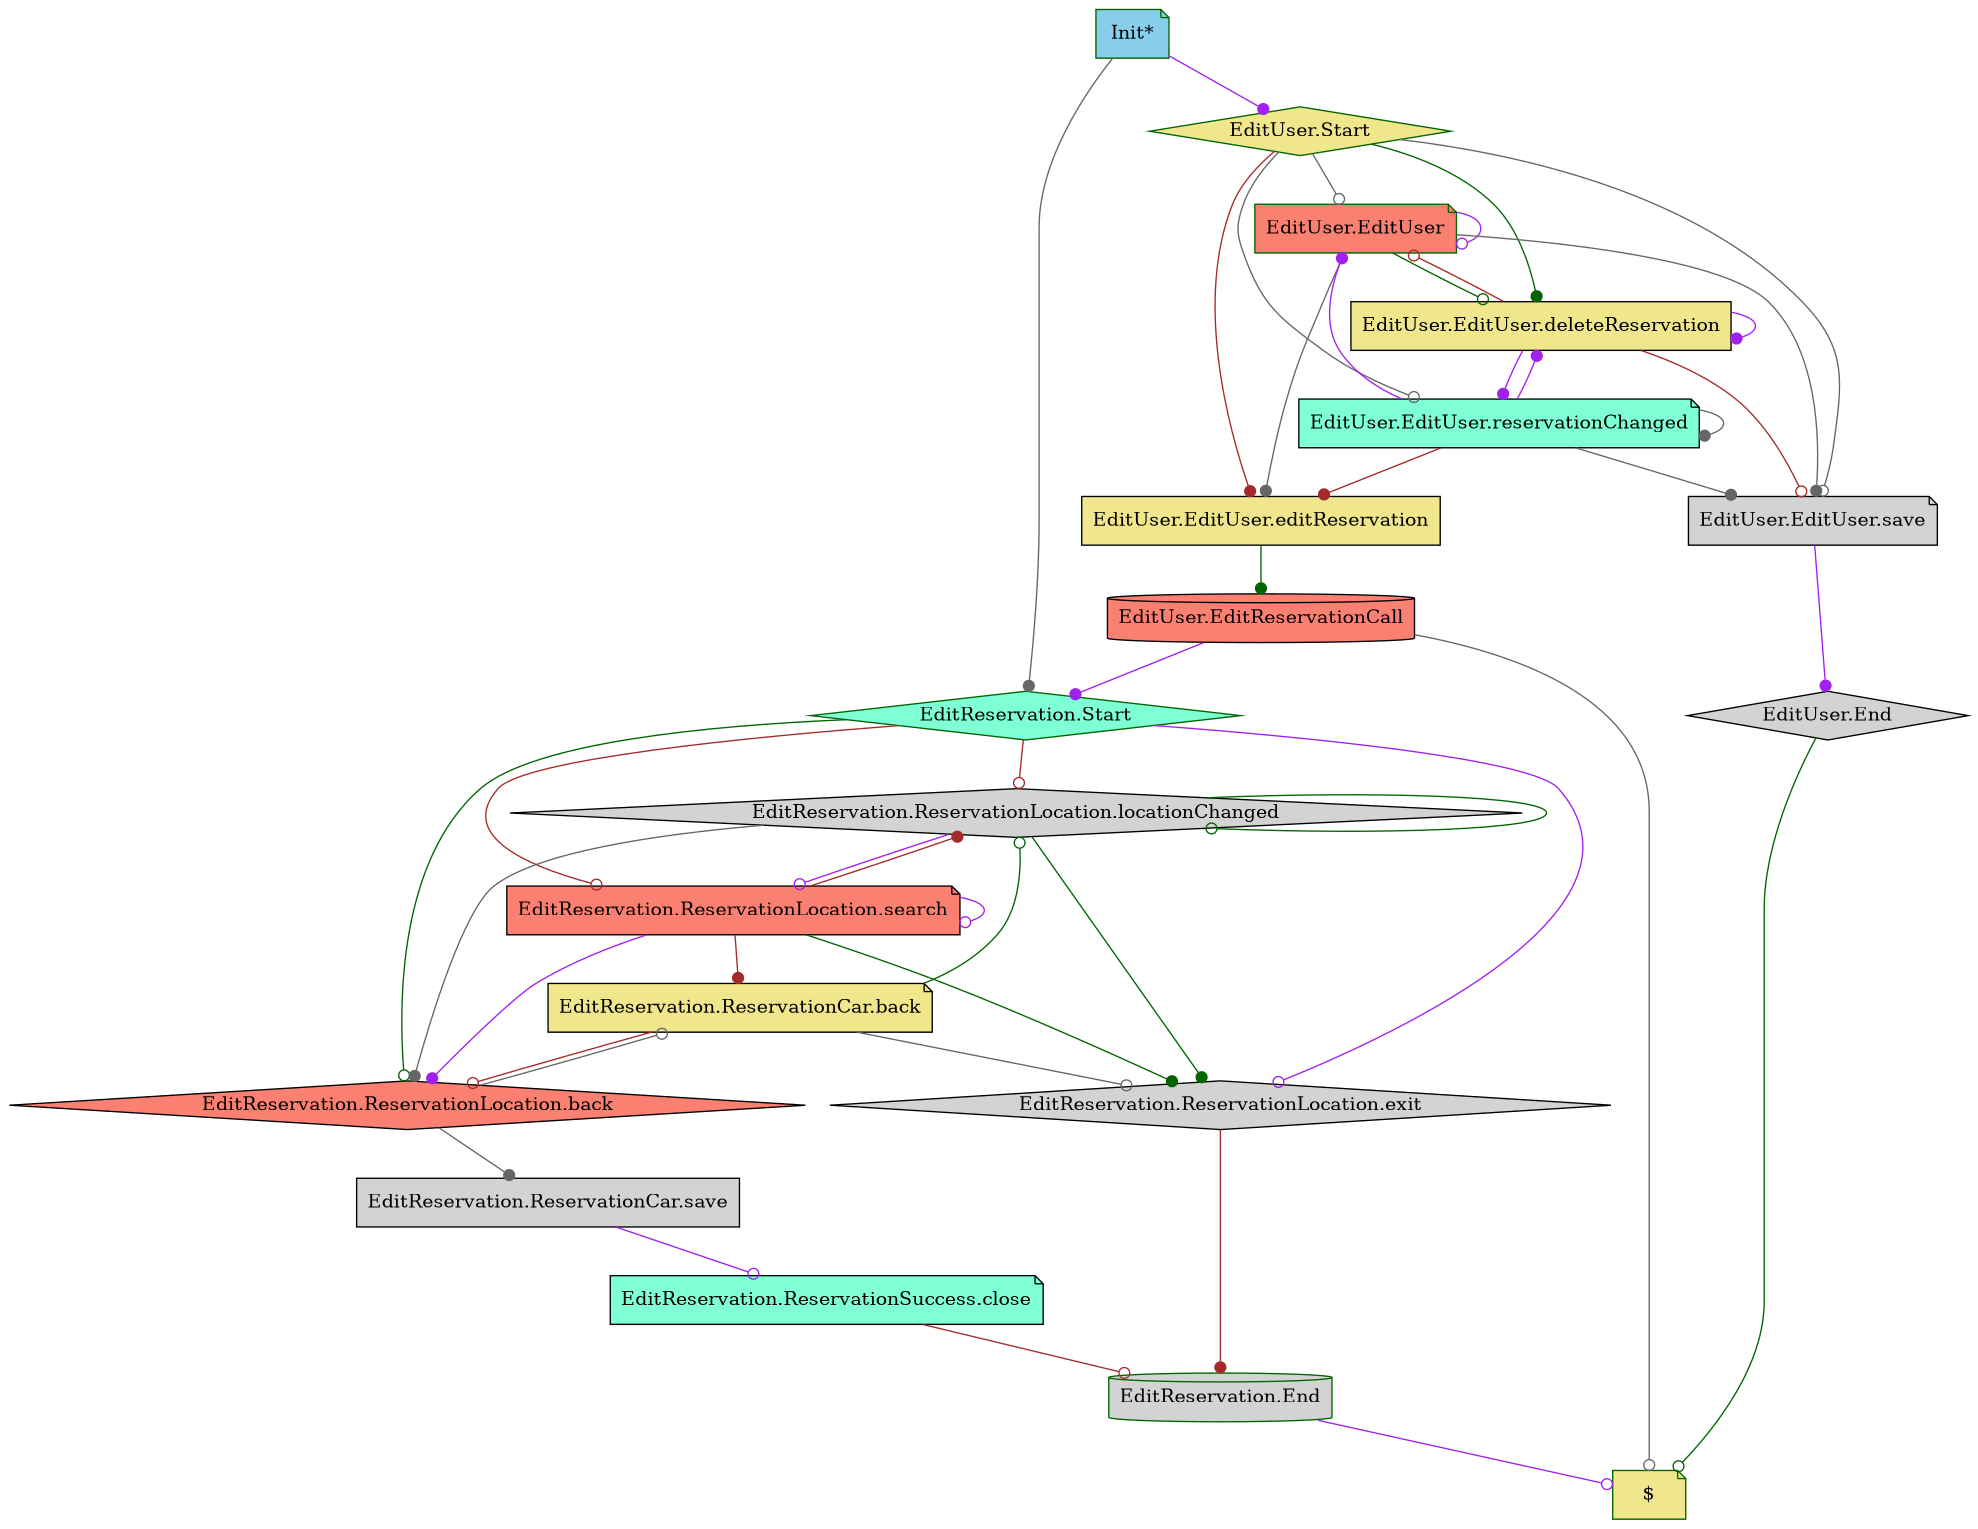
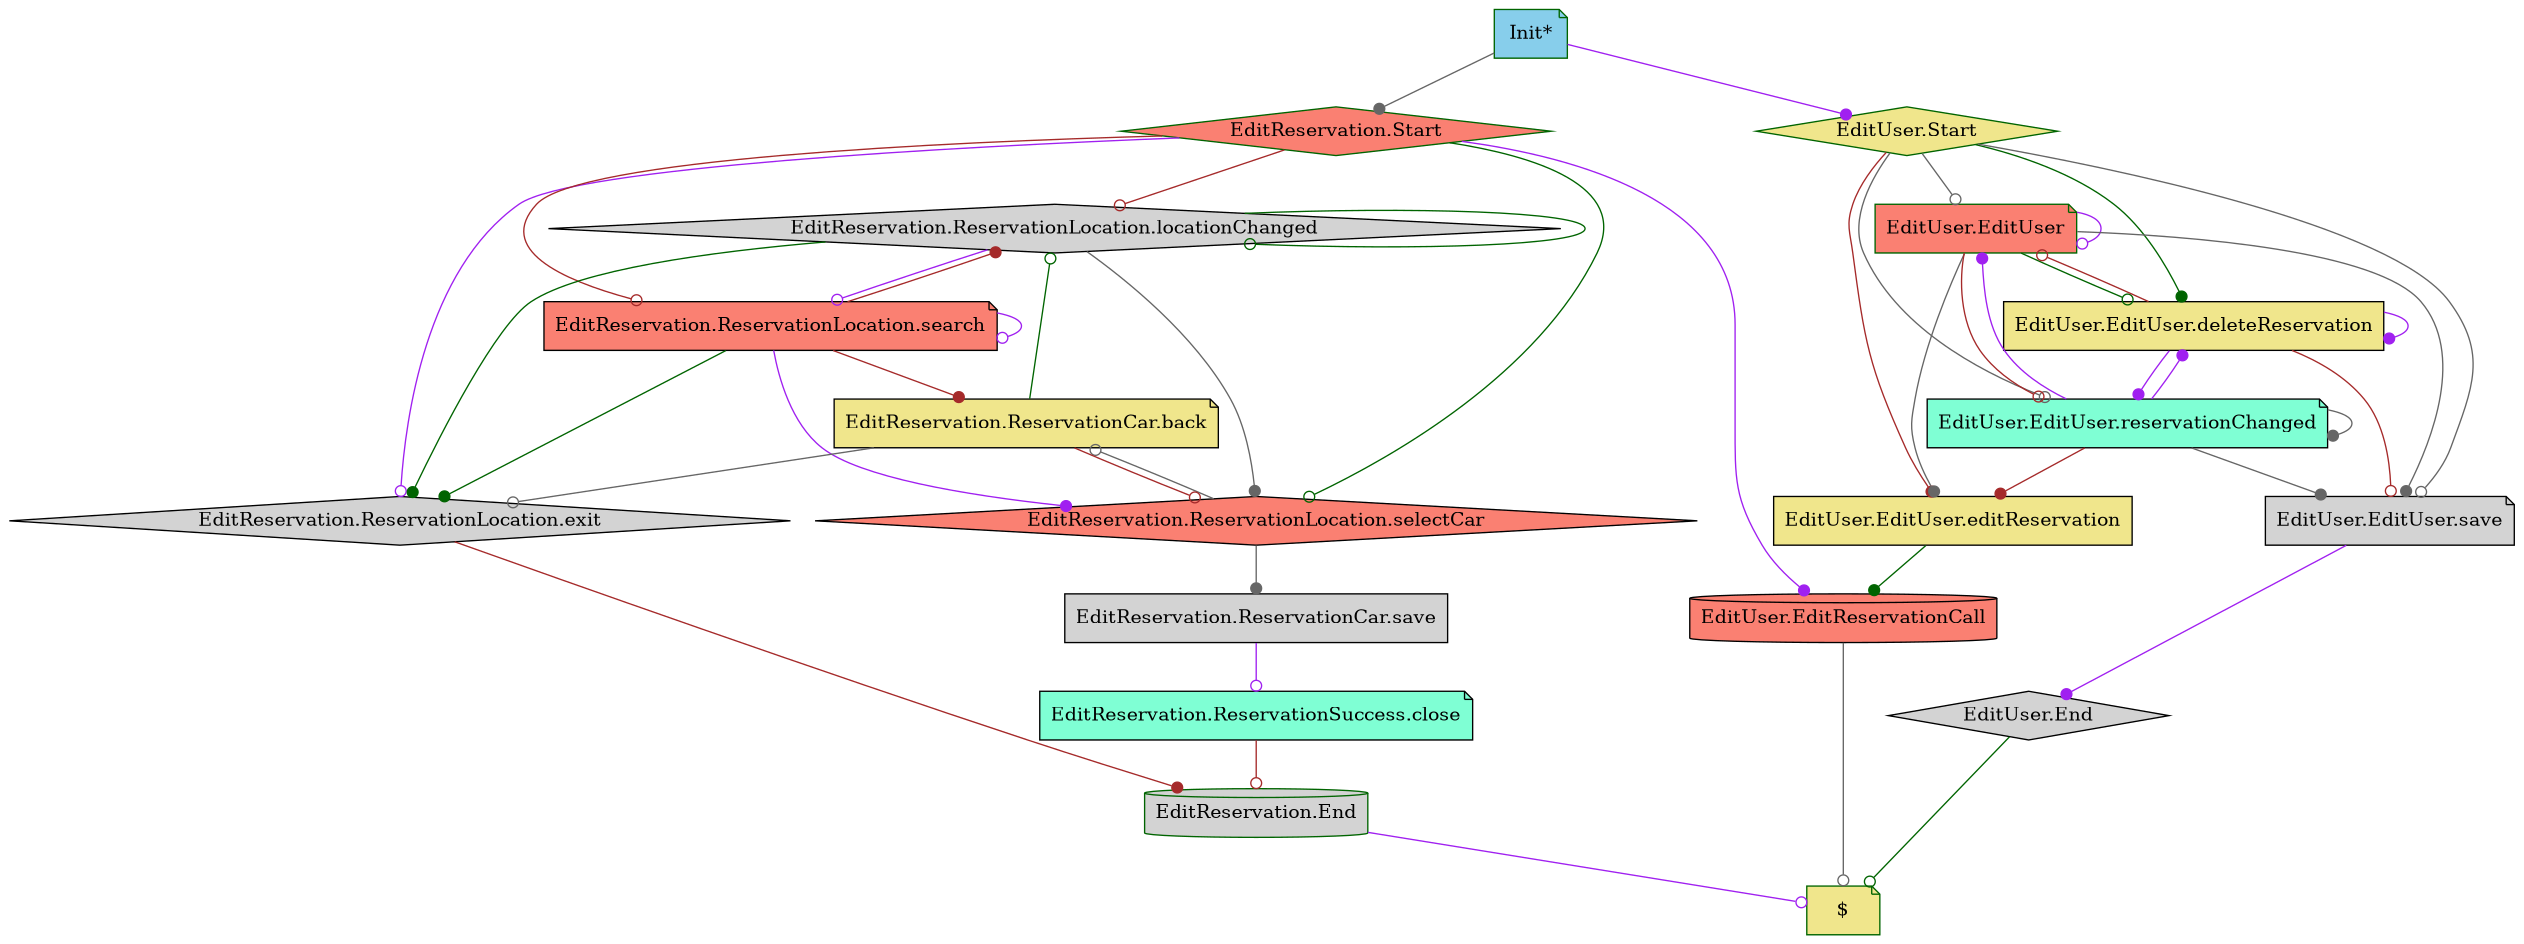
edge "EditUser.EditUser" -> "EditUser.EditUser.reservationChanged": added
edge "EditUser.EditReservationCall" -> "EditReservation.Start": reversed
node "EditReservation.Start": fillcolor aquamarine -> salmon
node "EditReservation.ReservationLocation.back": label "EditReservation.ReservationLocation.back" -> "EditReservation.ReservationLocation.selectCar"
